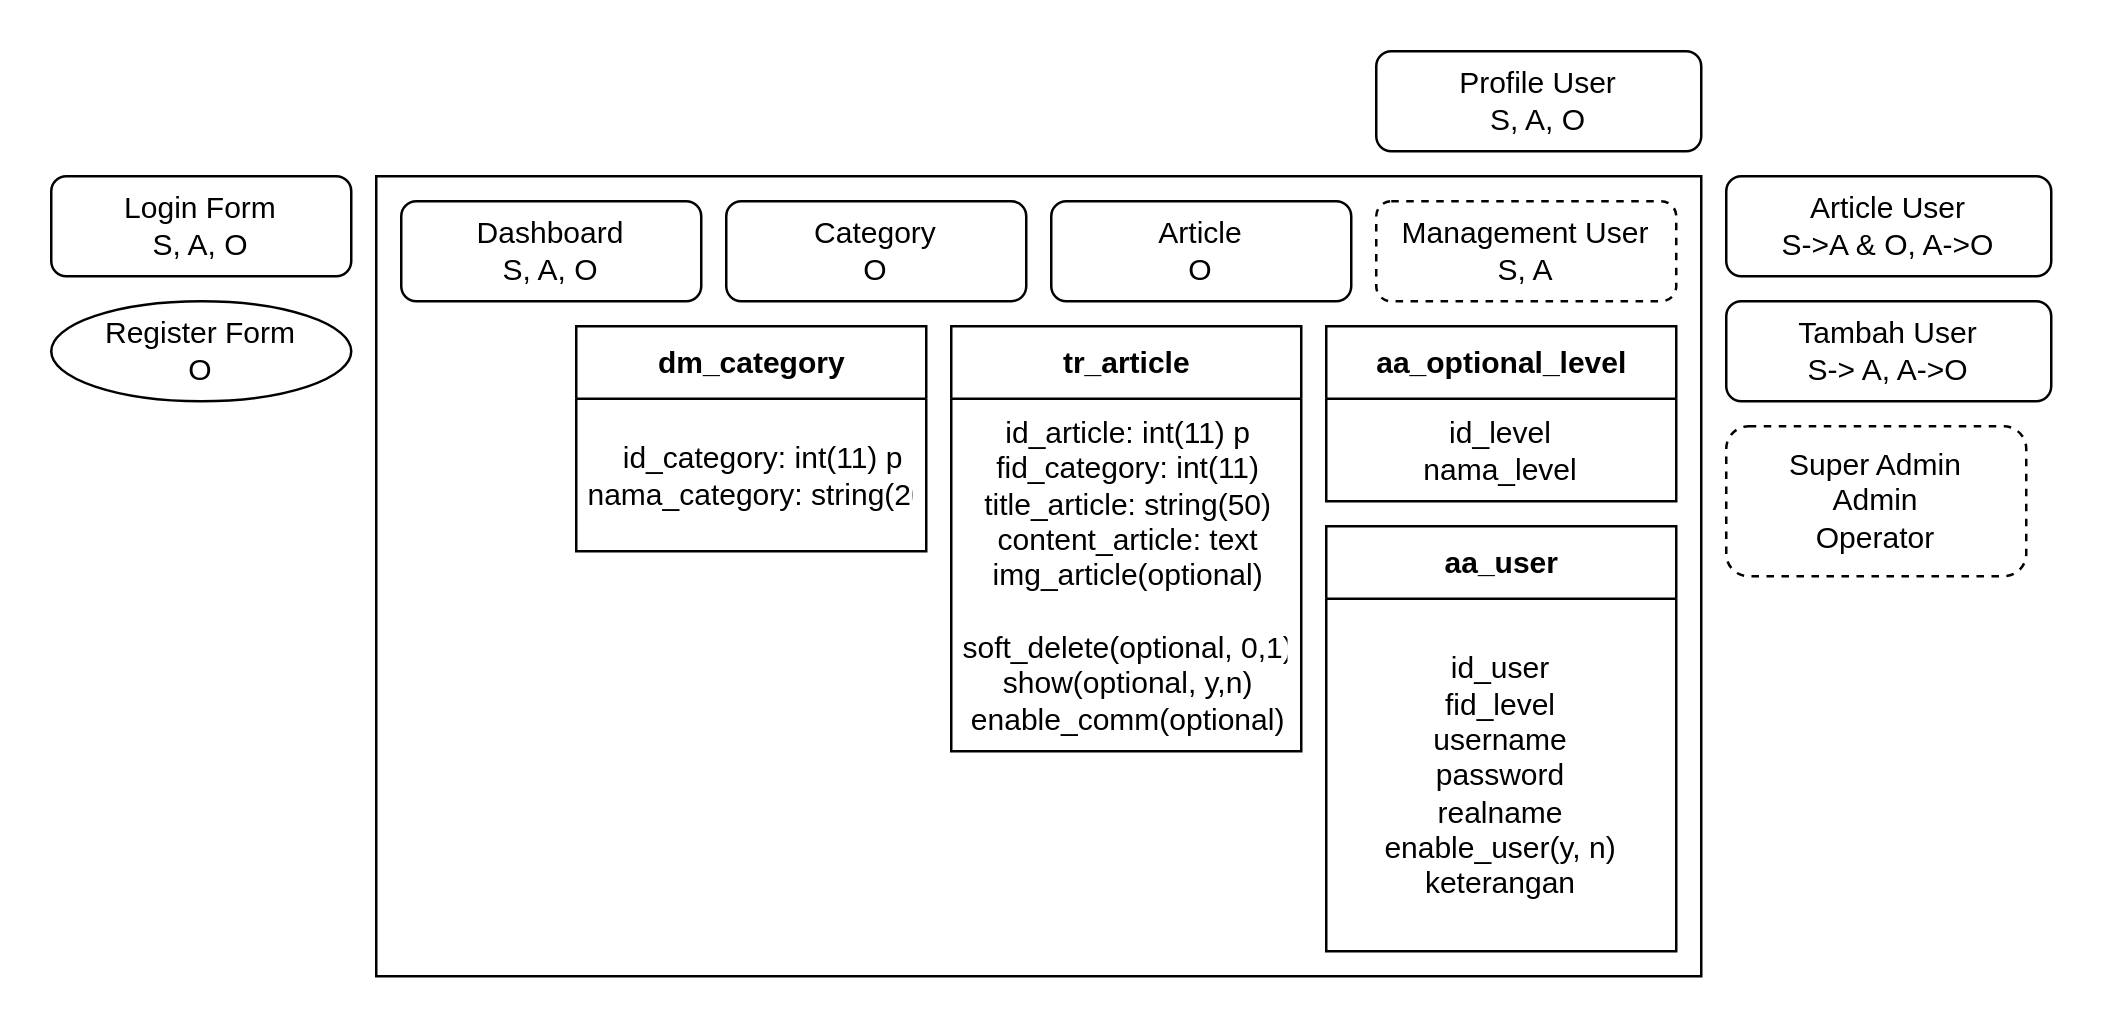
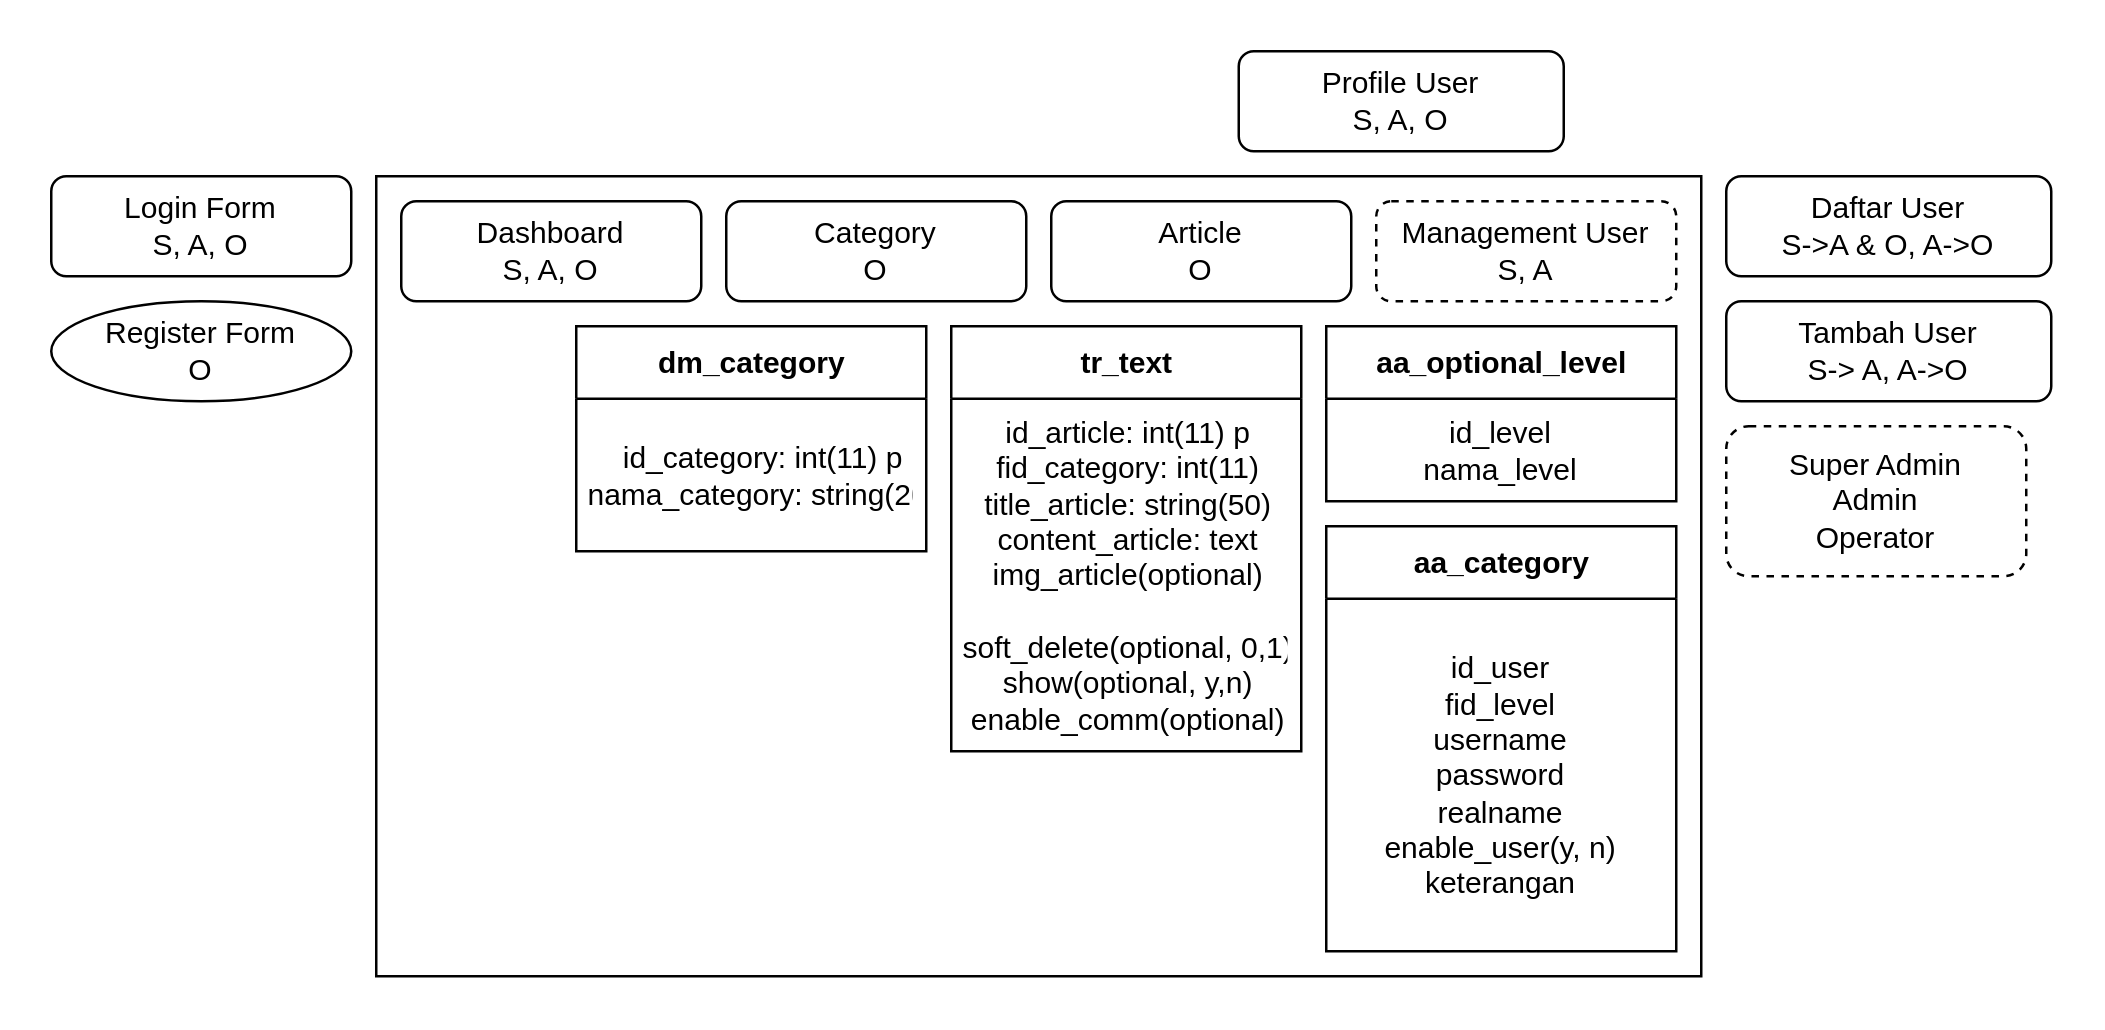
node "Profile User S, A, O": moved (1539, 101) -> (1401, 101)
node "Article User S->A & O, A->O": label "Article User S->A & O, A->O" -> "Daftar User S->A & O, A->O"
node "tr_article": label "tr_article" -> "tr_text"
node "aa_user": label "aa_user" -> "aa_category"
